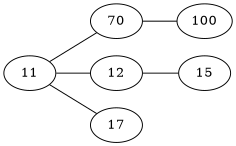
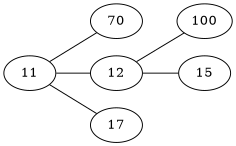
edge "70" -- "100": now "12" -- "100"
